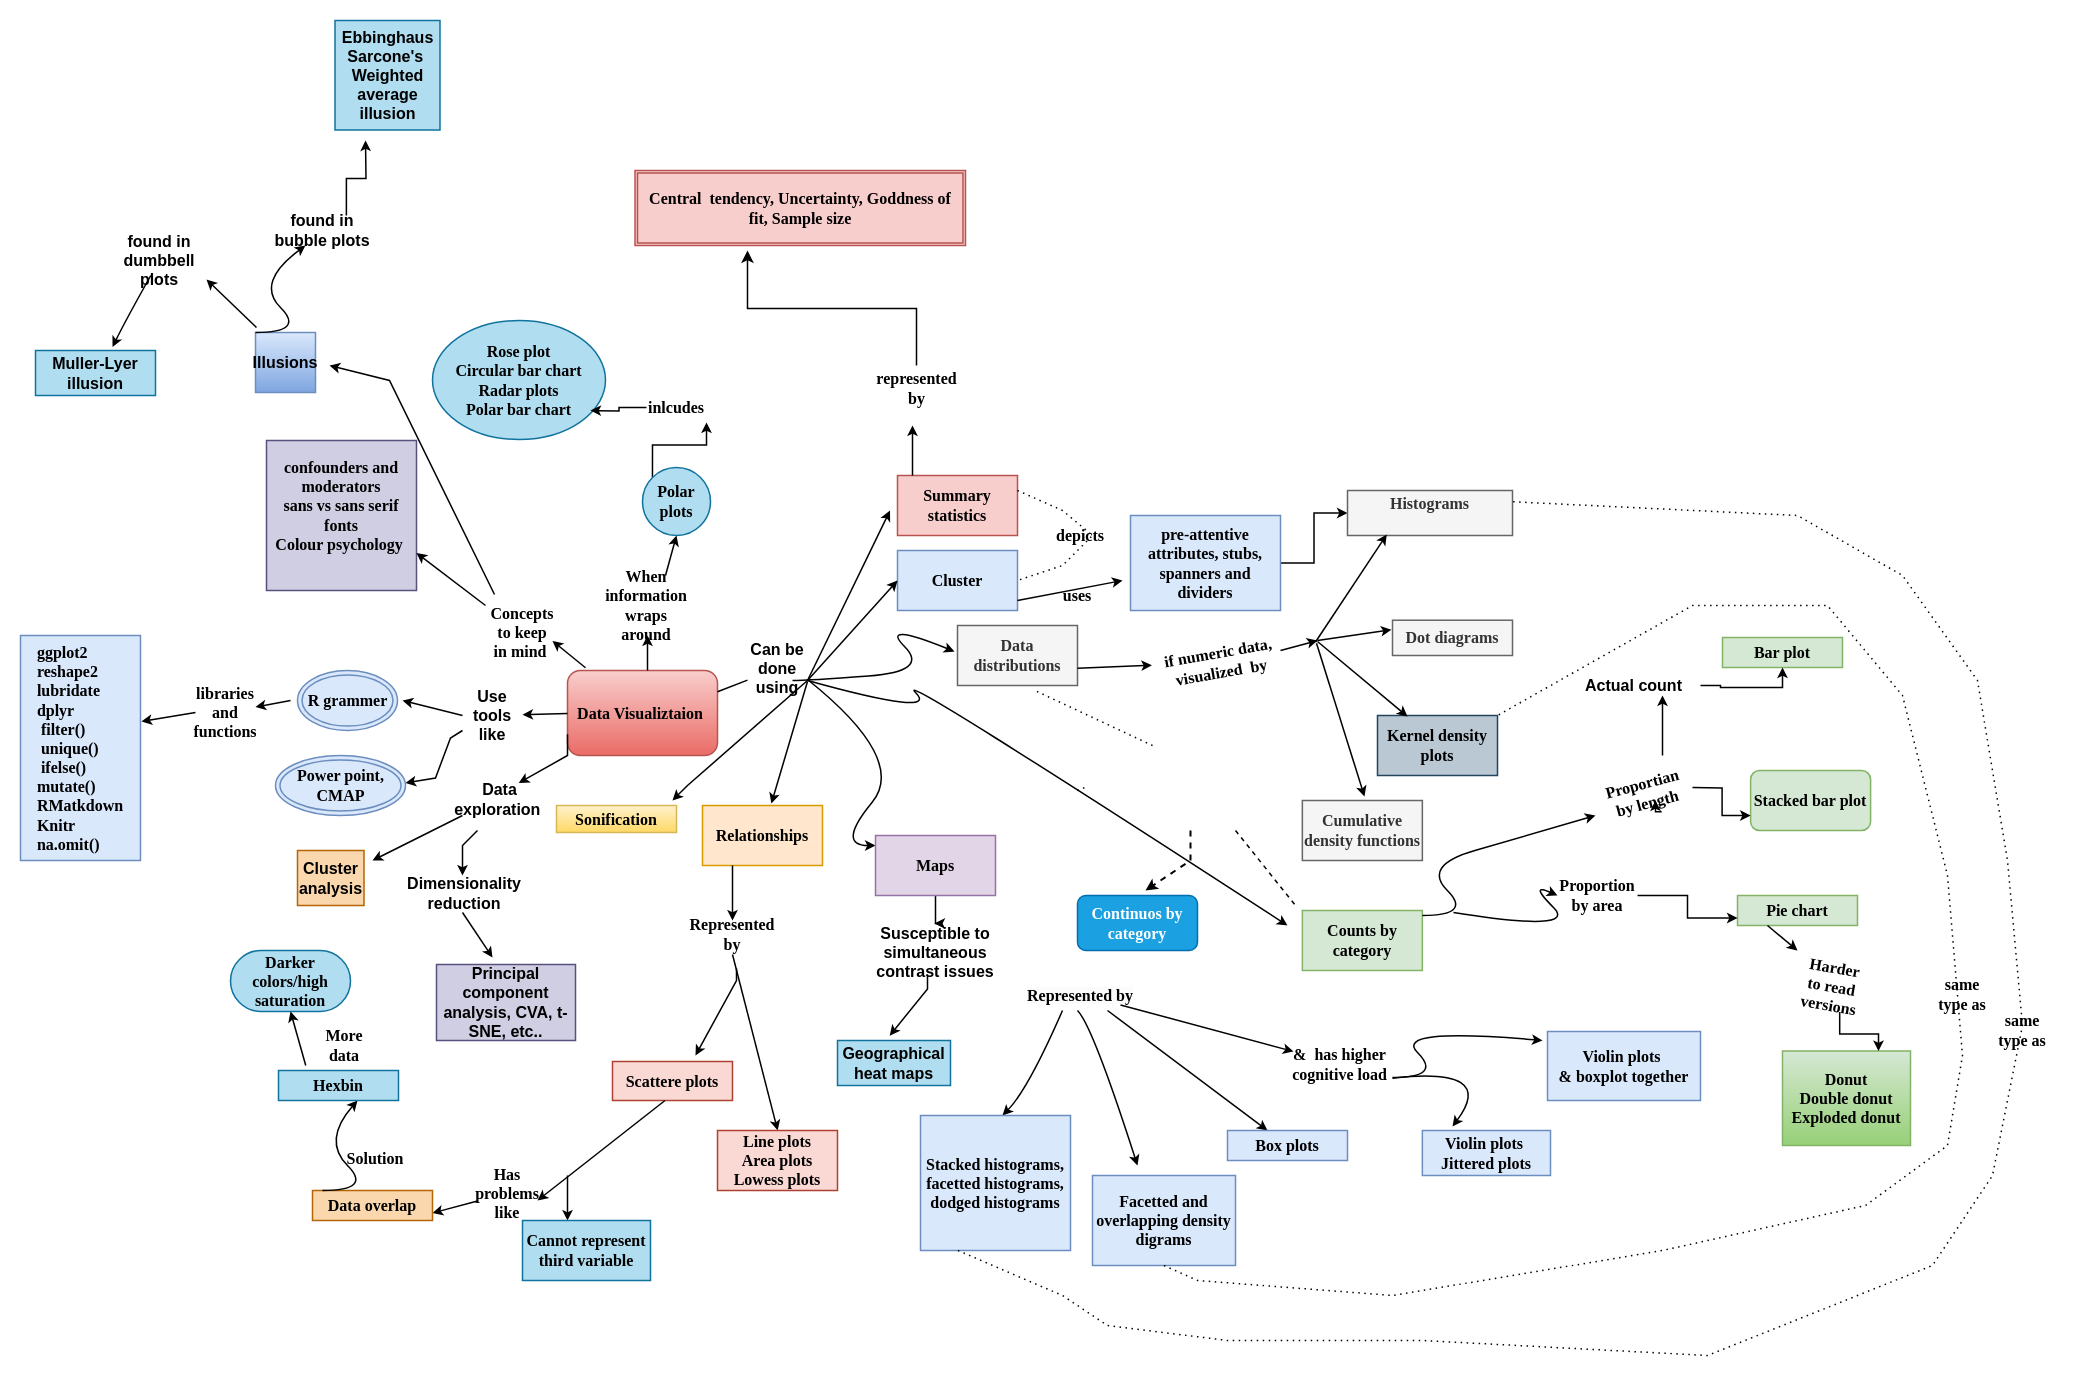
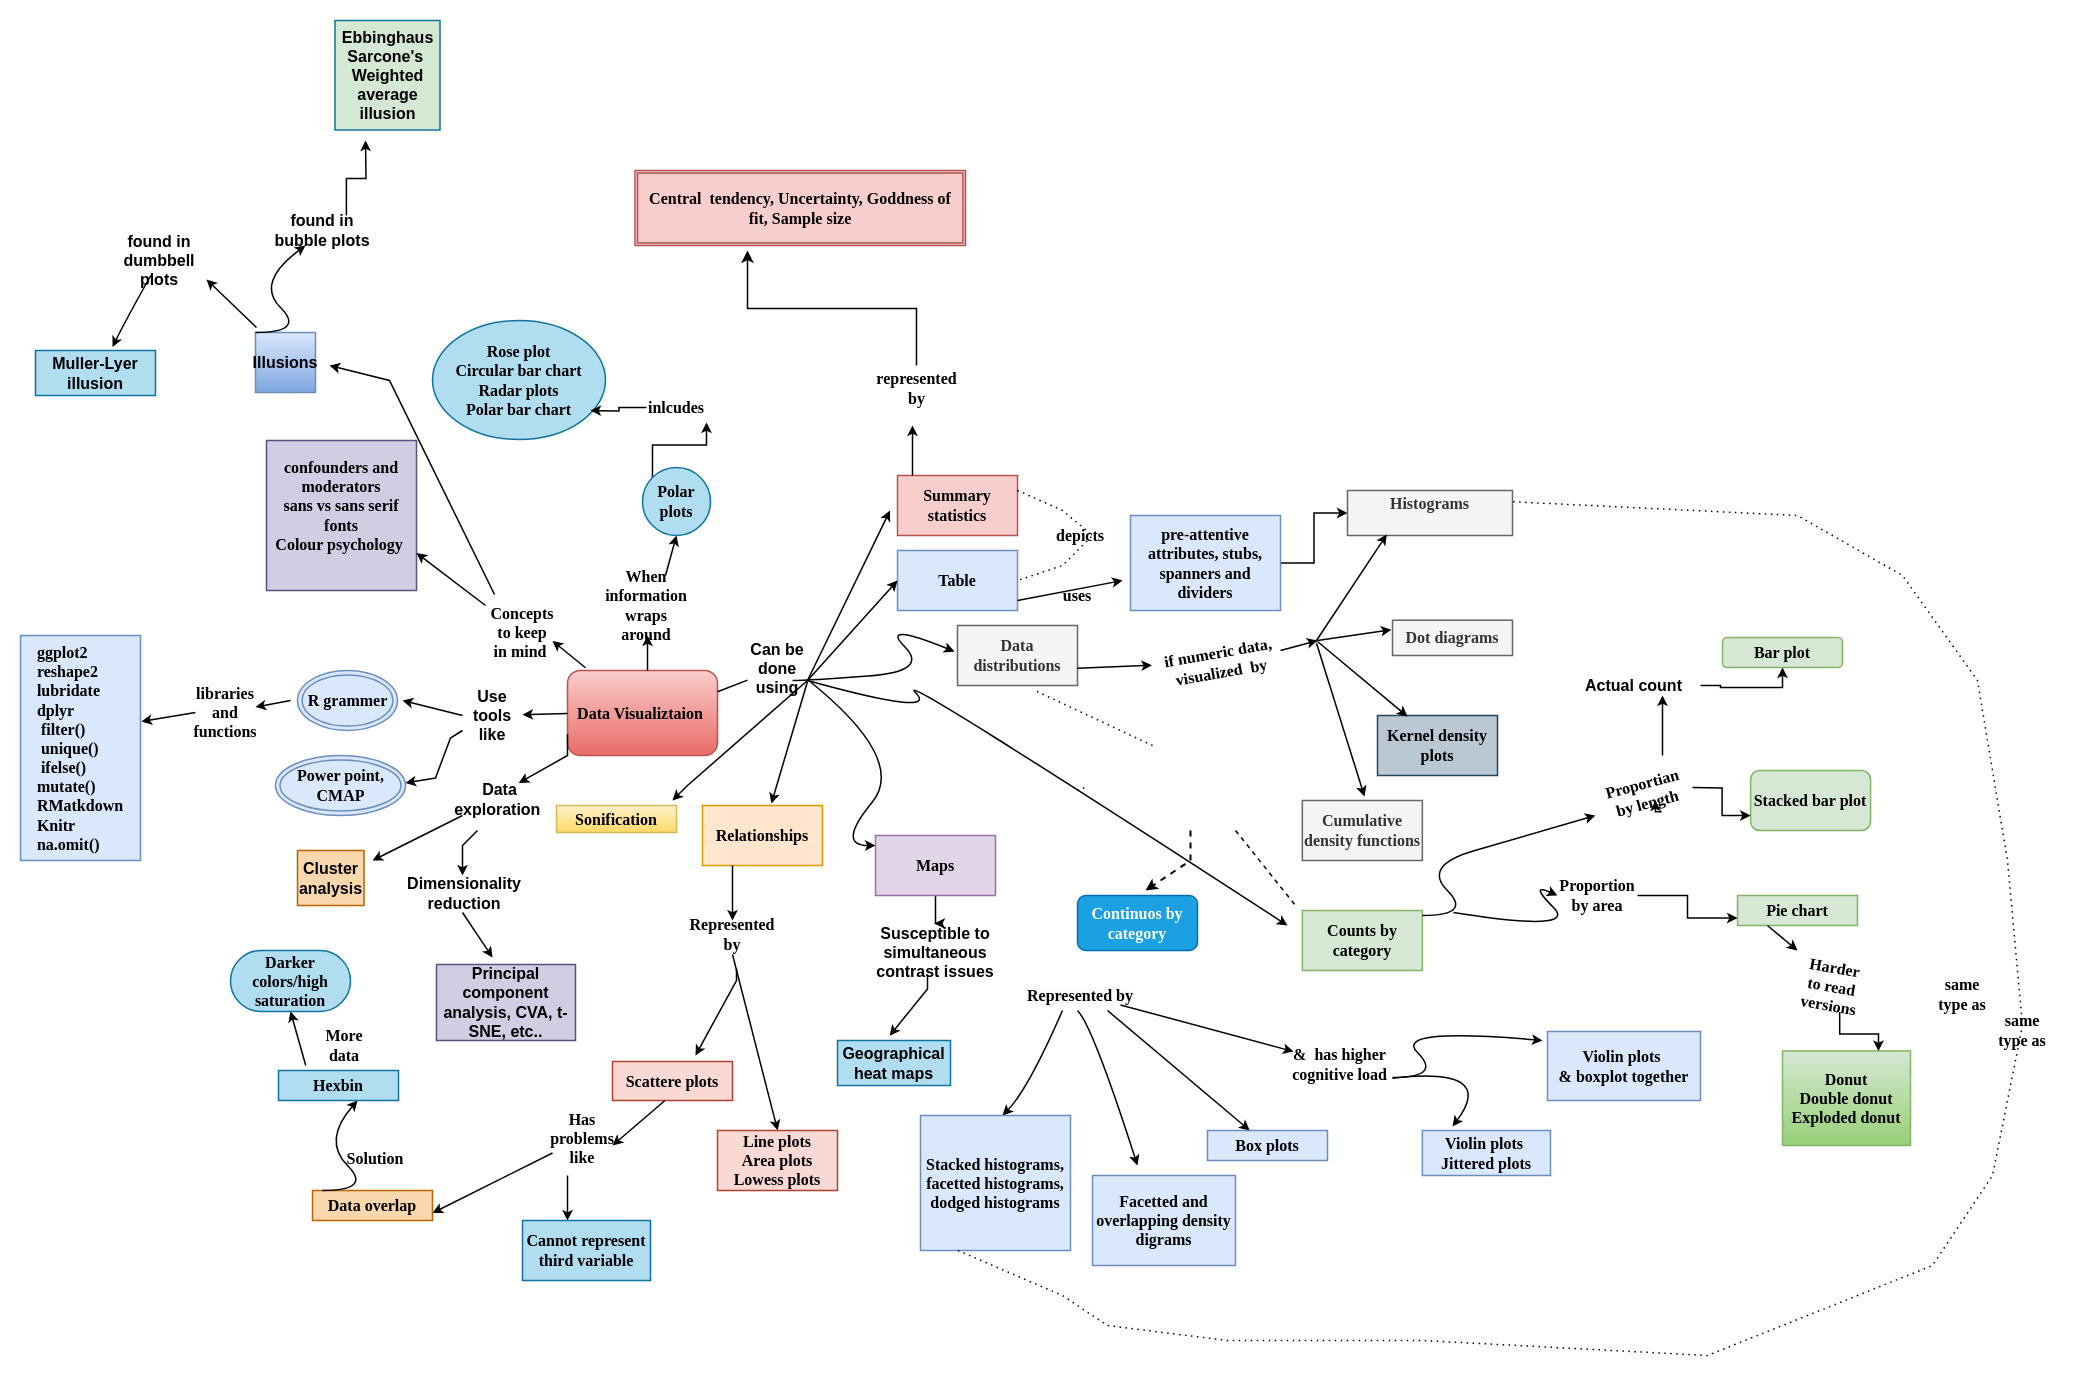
node "EbbinghausSarcone's Weighted average illusion": fillcolor #b1ddf0 -> #d5e8d4
node "Cluster": label "Cluster" -> "Table"
node "Bar plot": shape rectangle -> rounded rectangle
node "Box plots": moved (1288, 1146) -> (1268, 1146)
node "Has problems like": moved (508, 1193) -> (583, 1138)
edge "Kernel density plots" -- "Facetted and overlapping density digrams": removed
